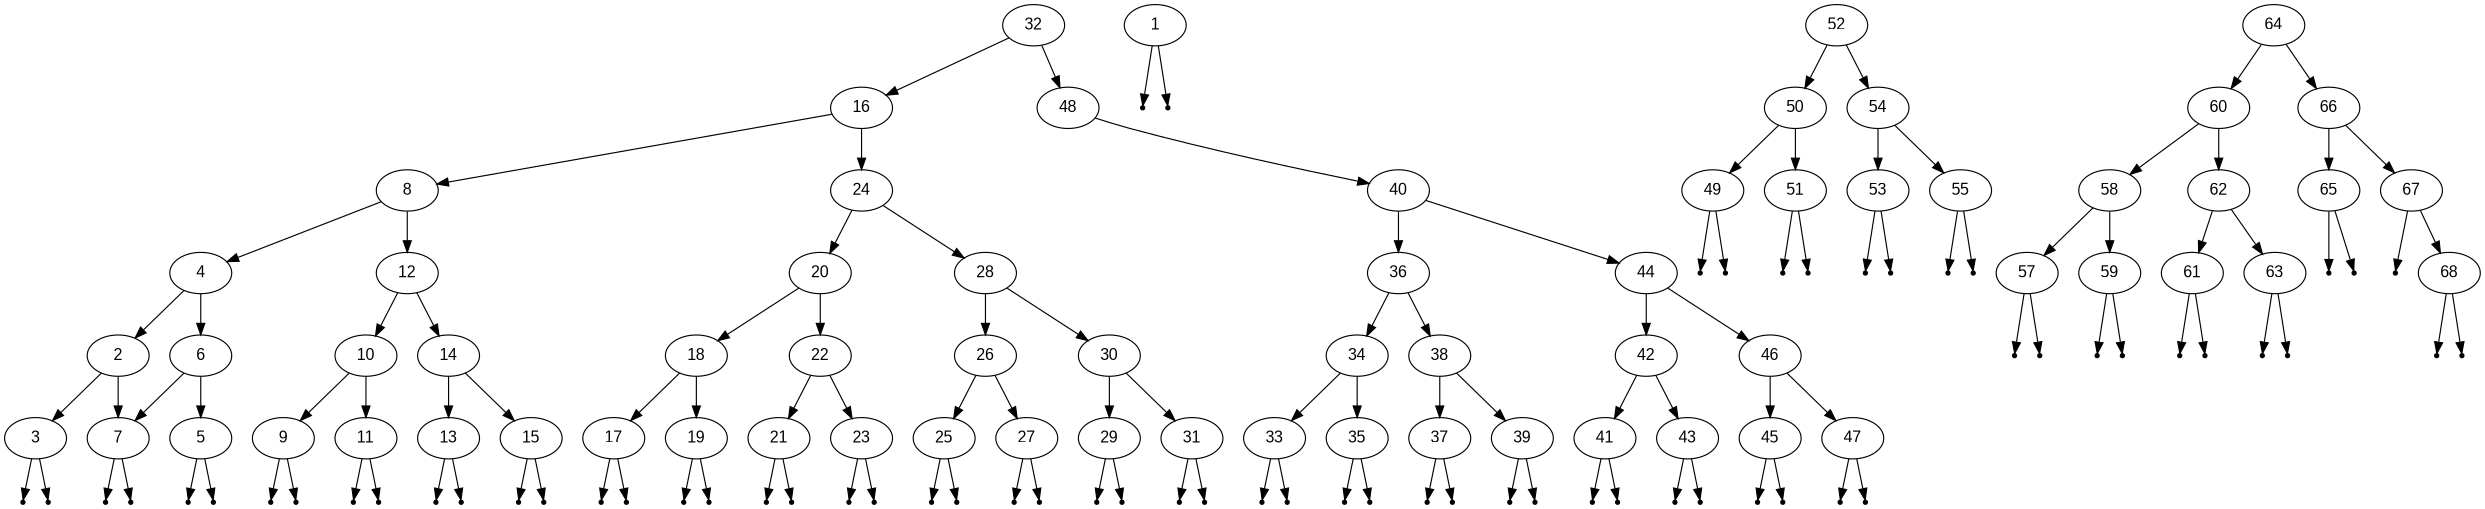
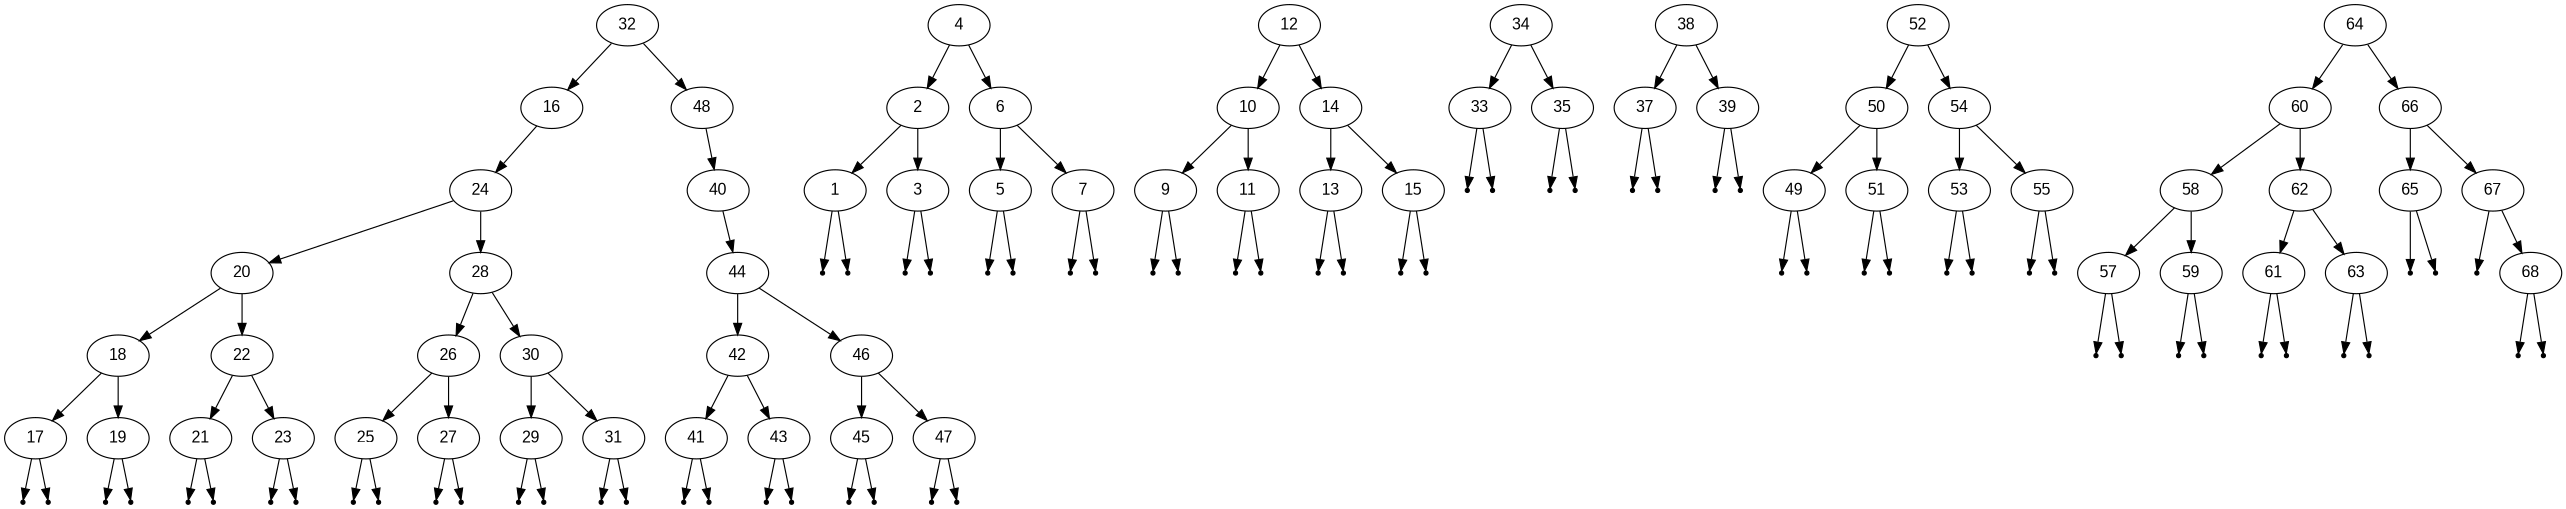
node "8": removed
node "36": removed
edge "2" -> "7": now "2" -> "1"
